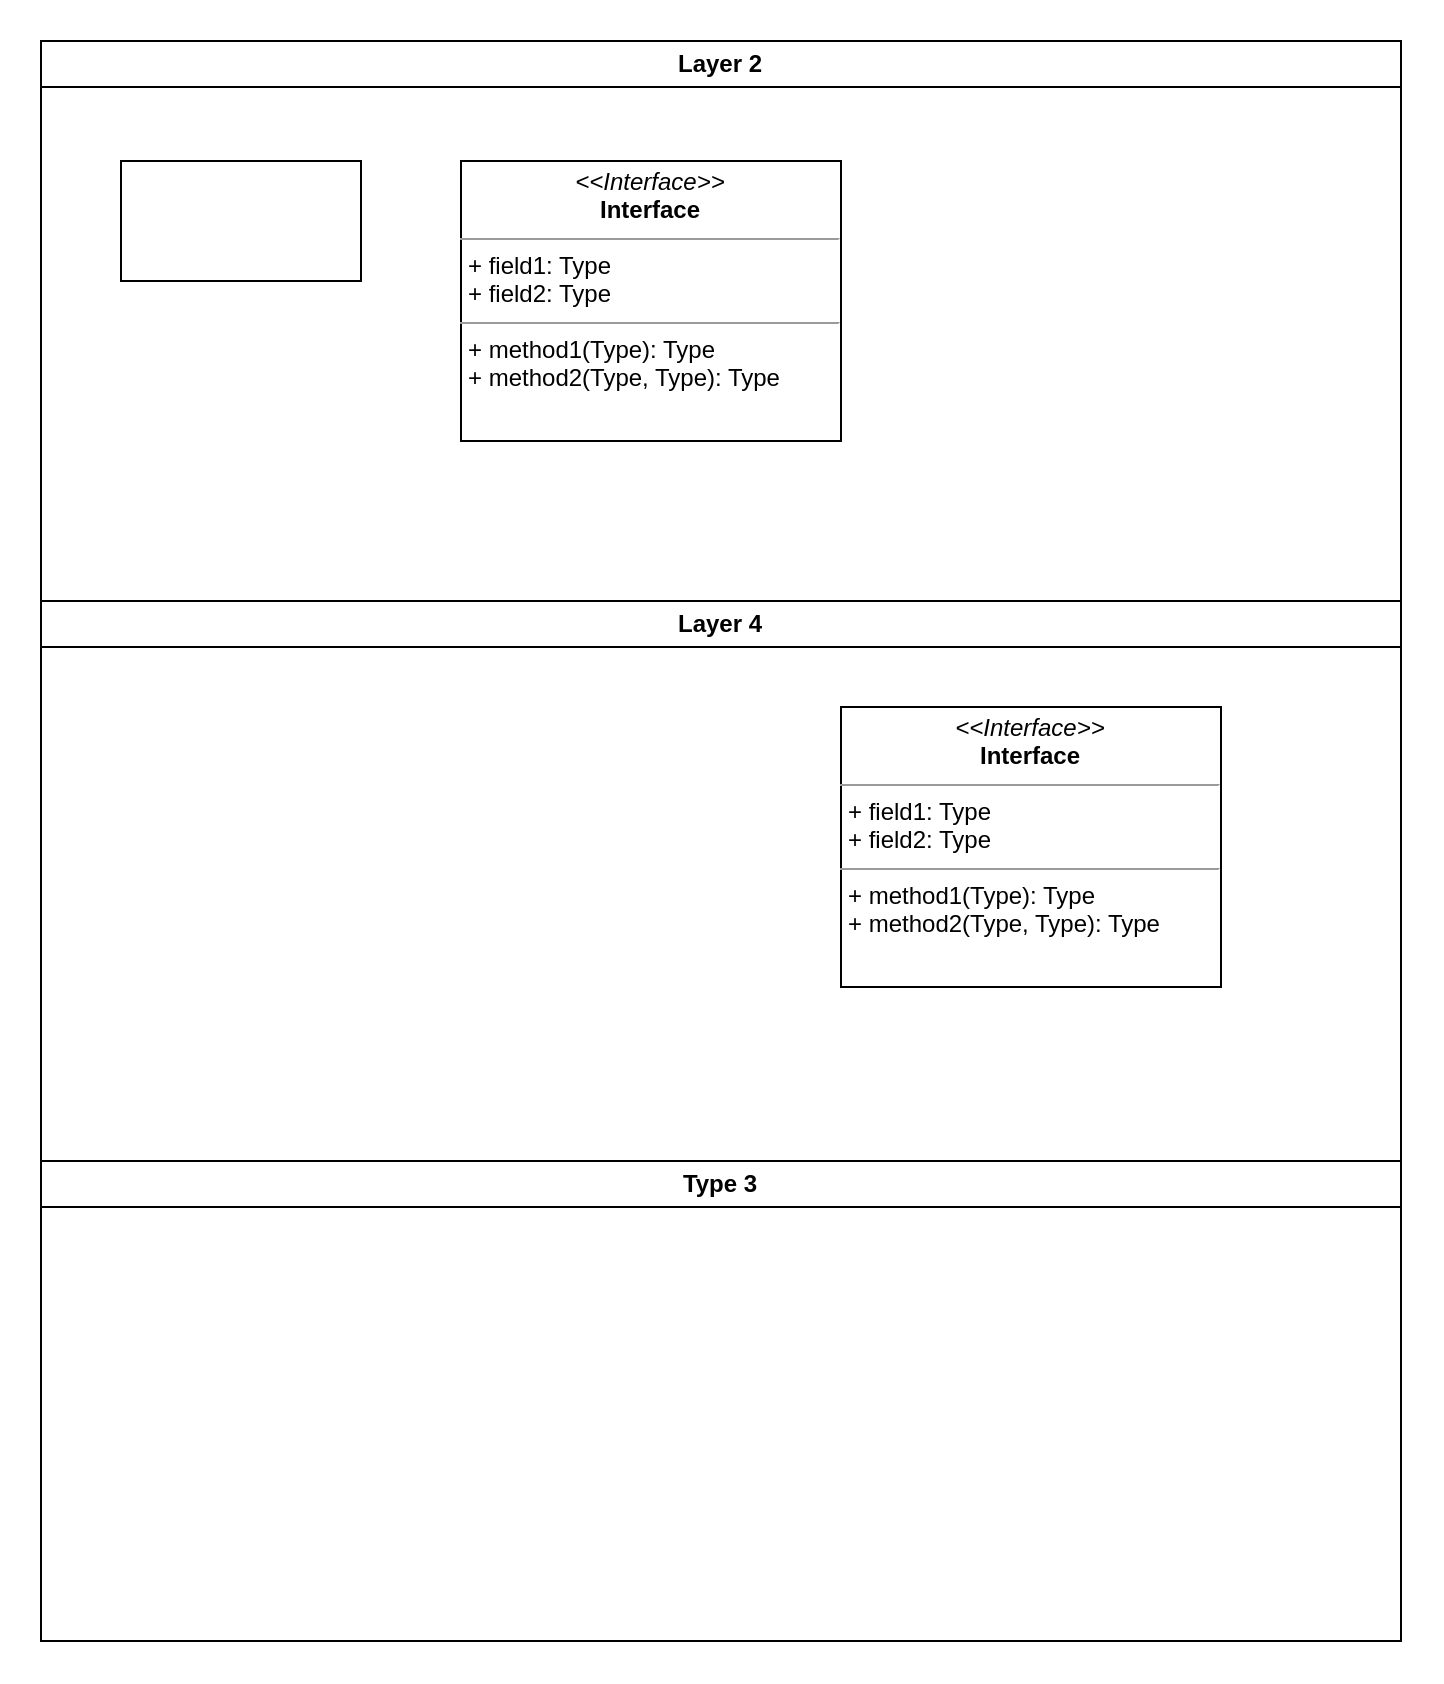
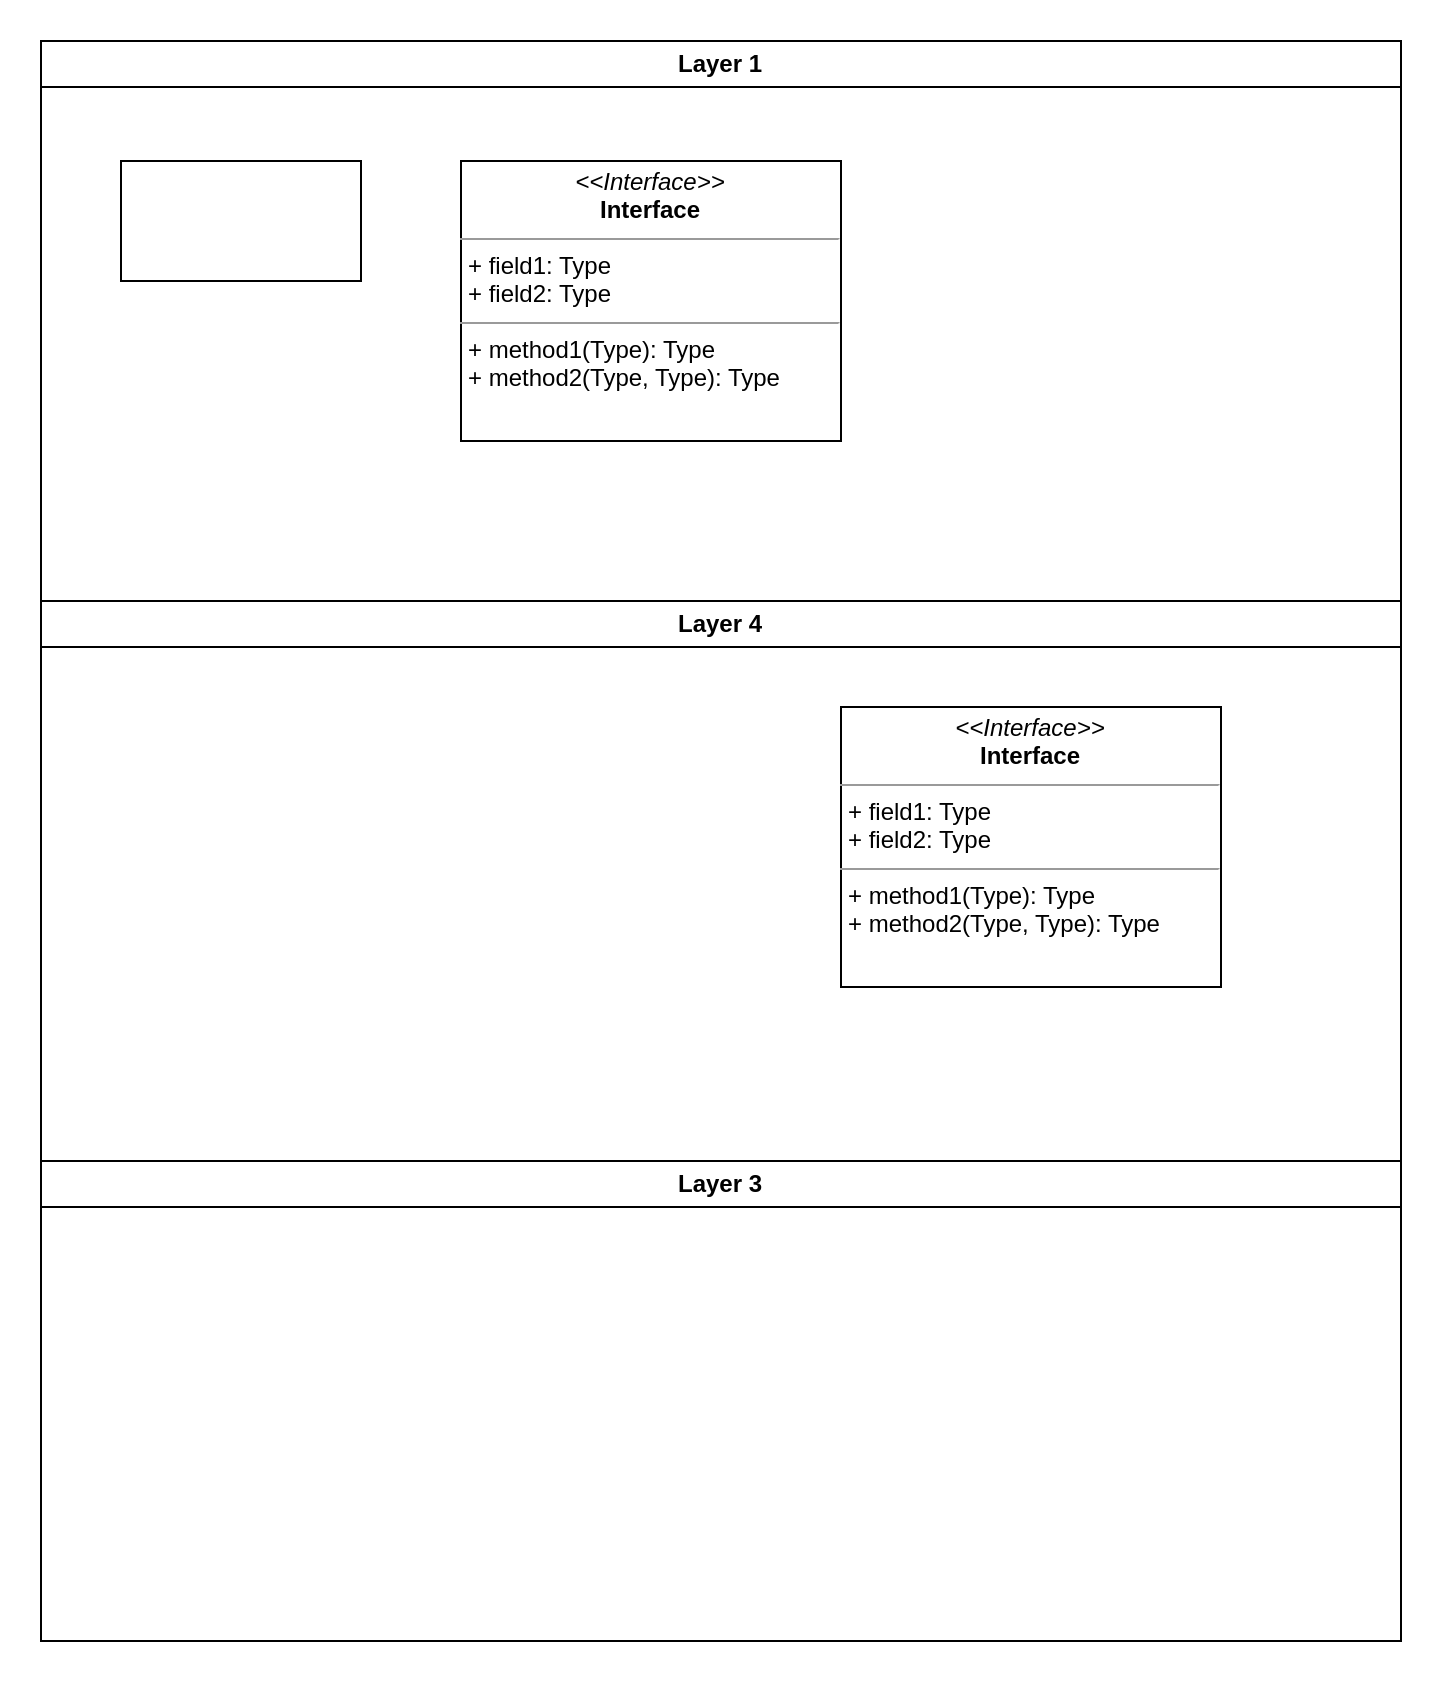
node "Layer 2": label "Layer 2" -> "Layer 1"
node "Type 3": label "Type 3" -> "Layer 3"
